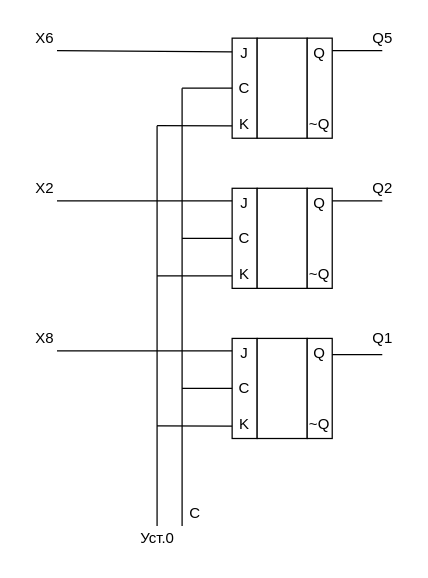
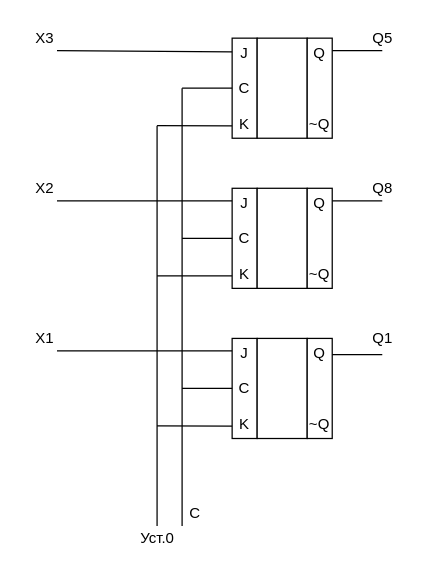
node "X6": label "X6" -> "X3"
node "Q2": label "Q2" -> "Q8"
node "X8": label "X8" -> "X1"
